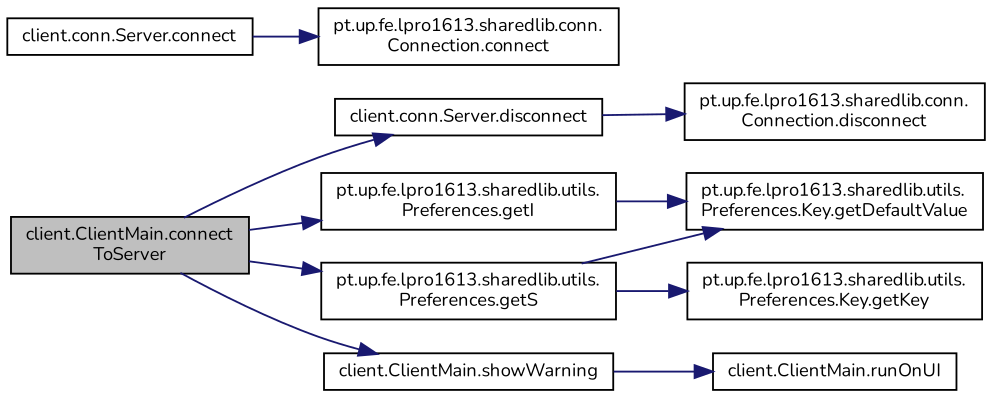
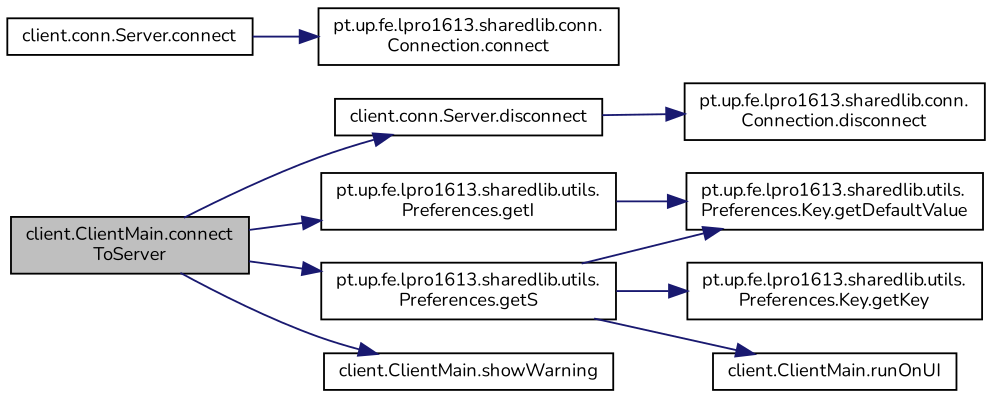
edge "client.ClientMain.showWarning" -> "client.ClientMain.runOnUI": now "pt.up.fe.lpro1613.sharedlib.utils. Preferences.getS" -> "client.ClientMain.runOnUI"
